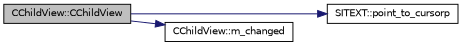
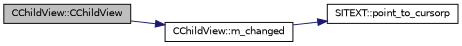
edge "CChildView::CChildView" -> "SITEXT::point_to_cursorp": now "CChildView::m_changed" -> "SITEXT::point_to_cursorp"
